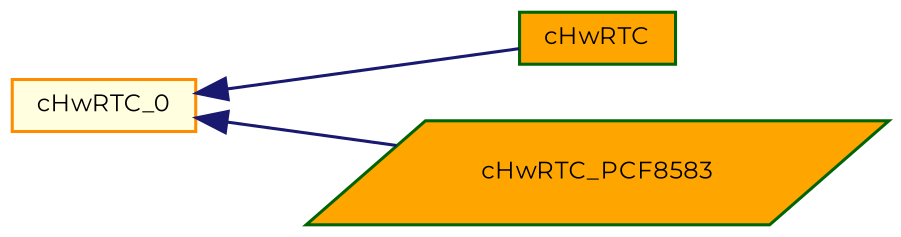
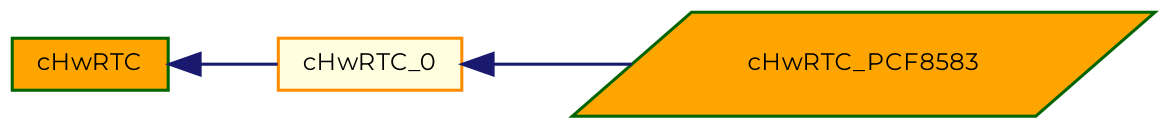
edge "cHwRTC" -> "cHwRTC_0": reversed
